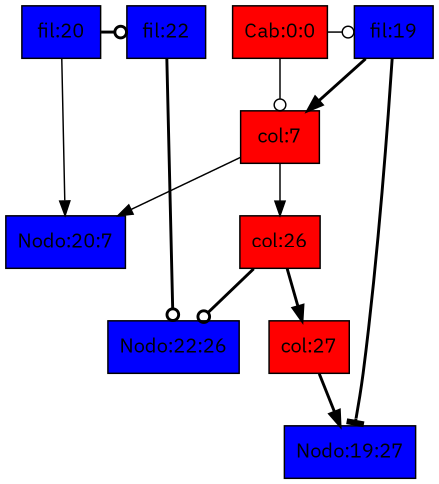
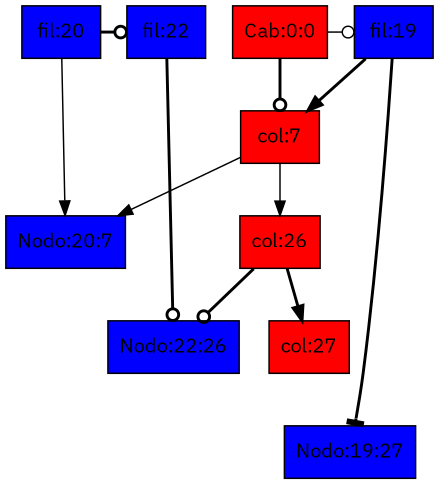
edge "Cab:0:0" -> "col:7": style solid -> bold
edge "col:27" -> "Nodo:19:27": removed
